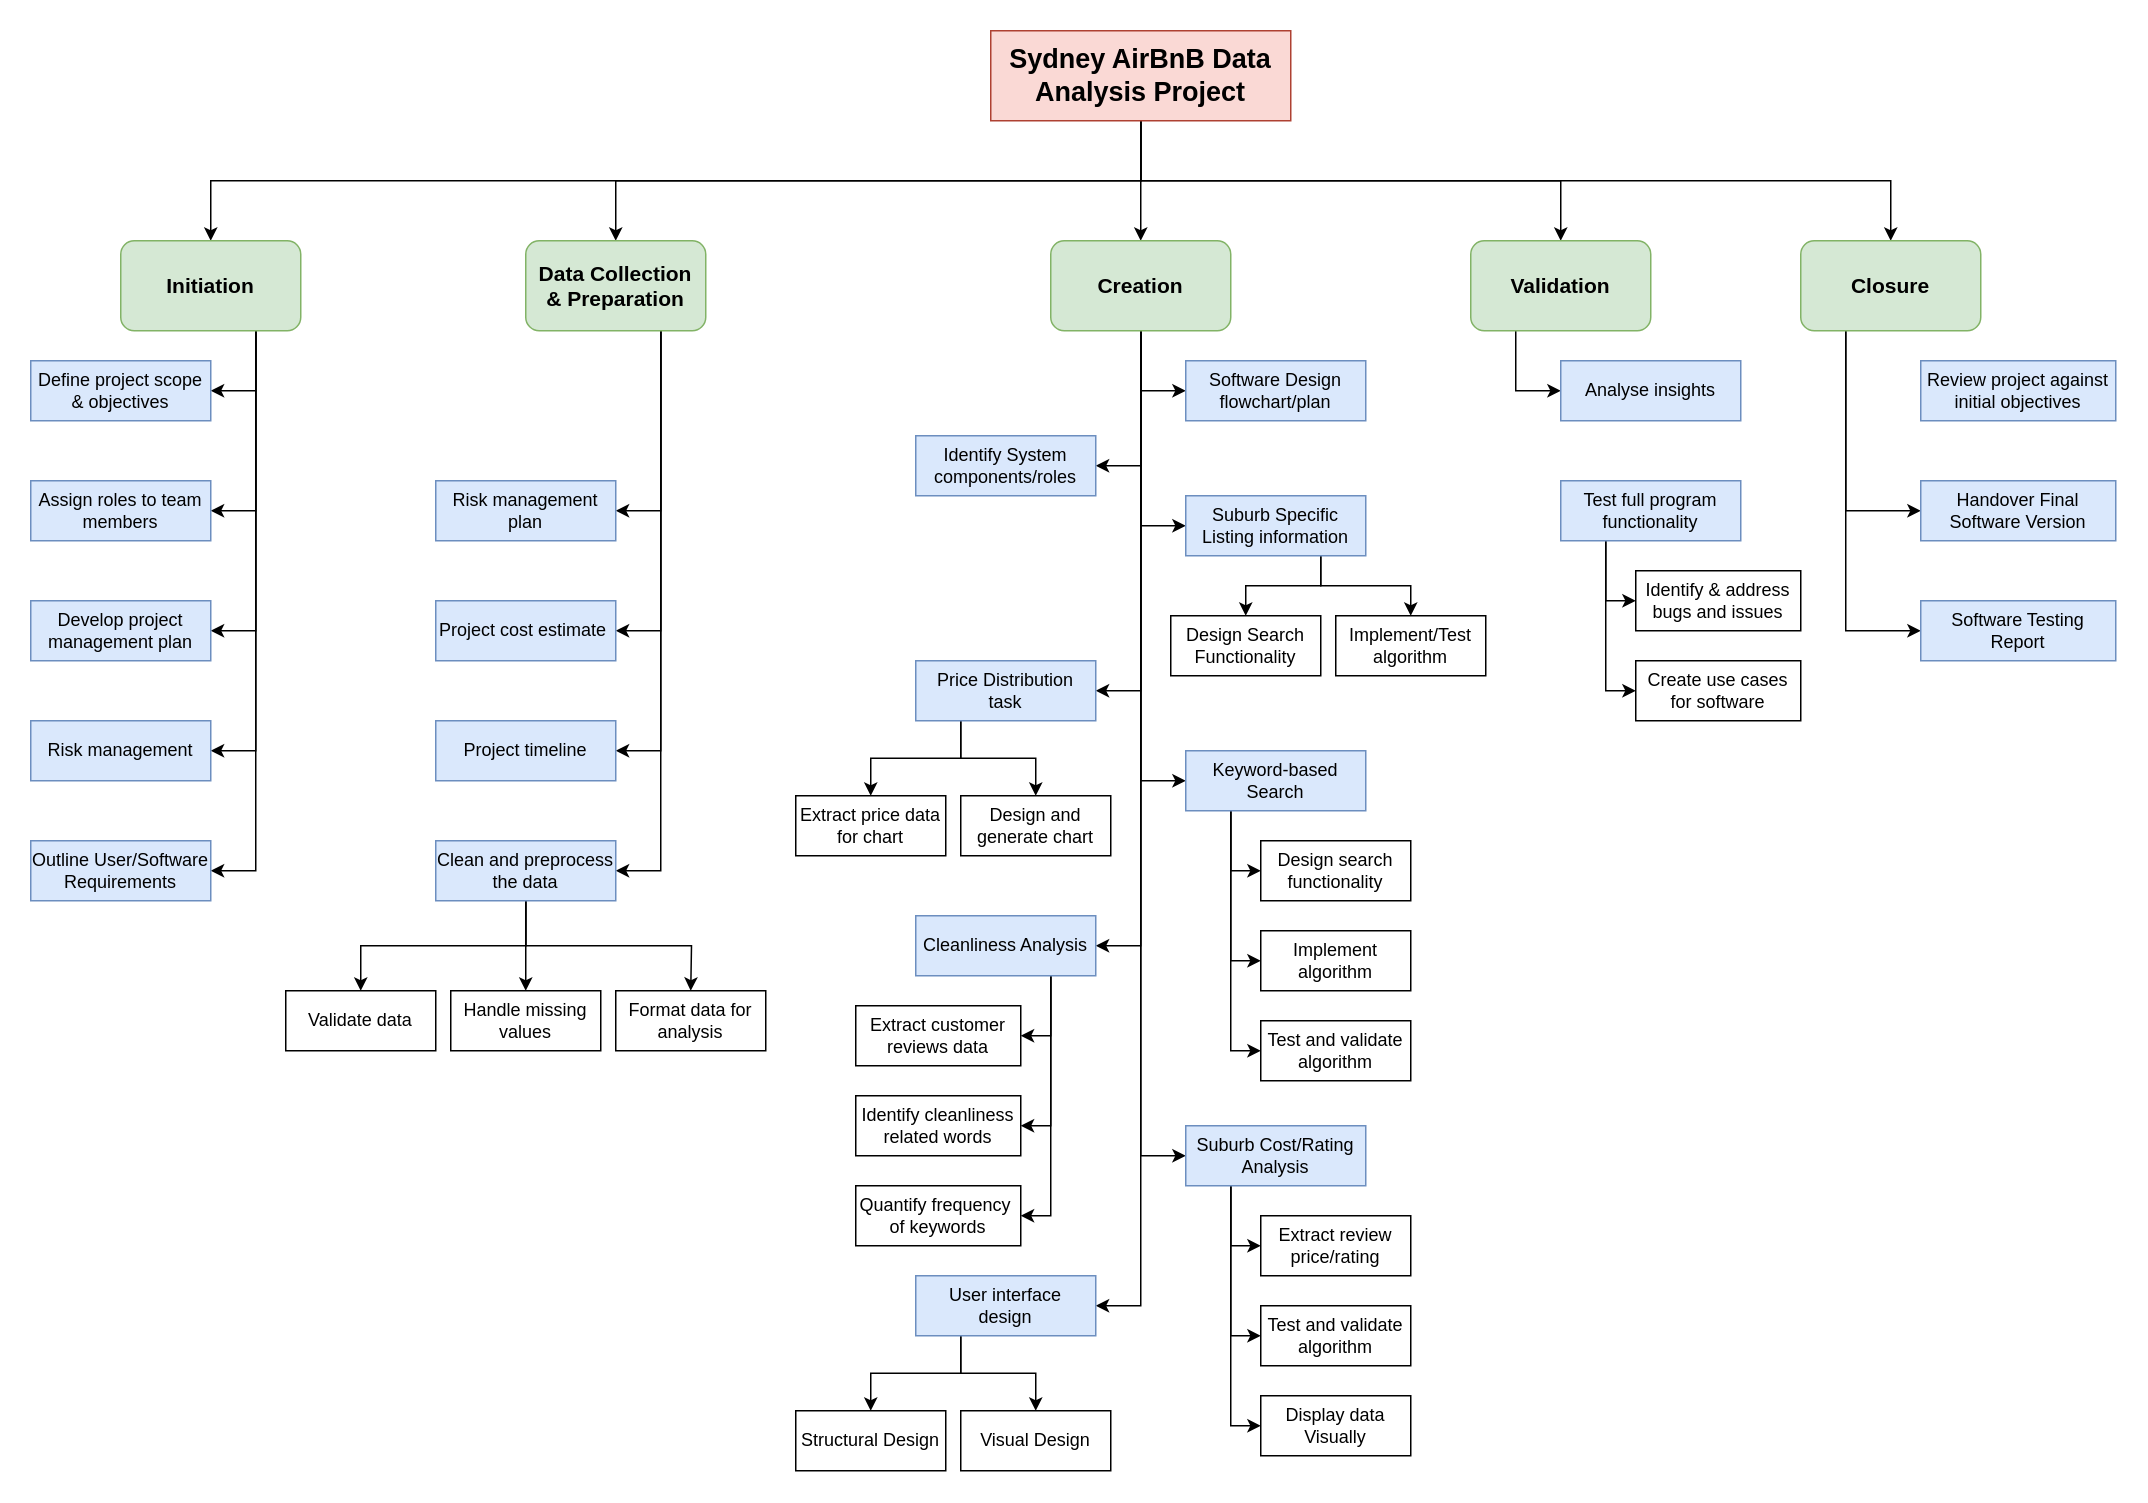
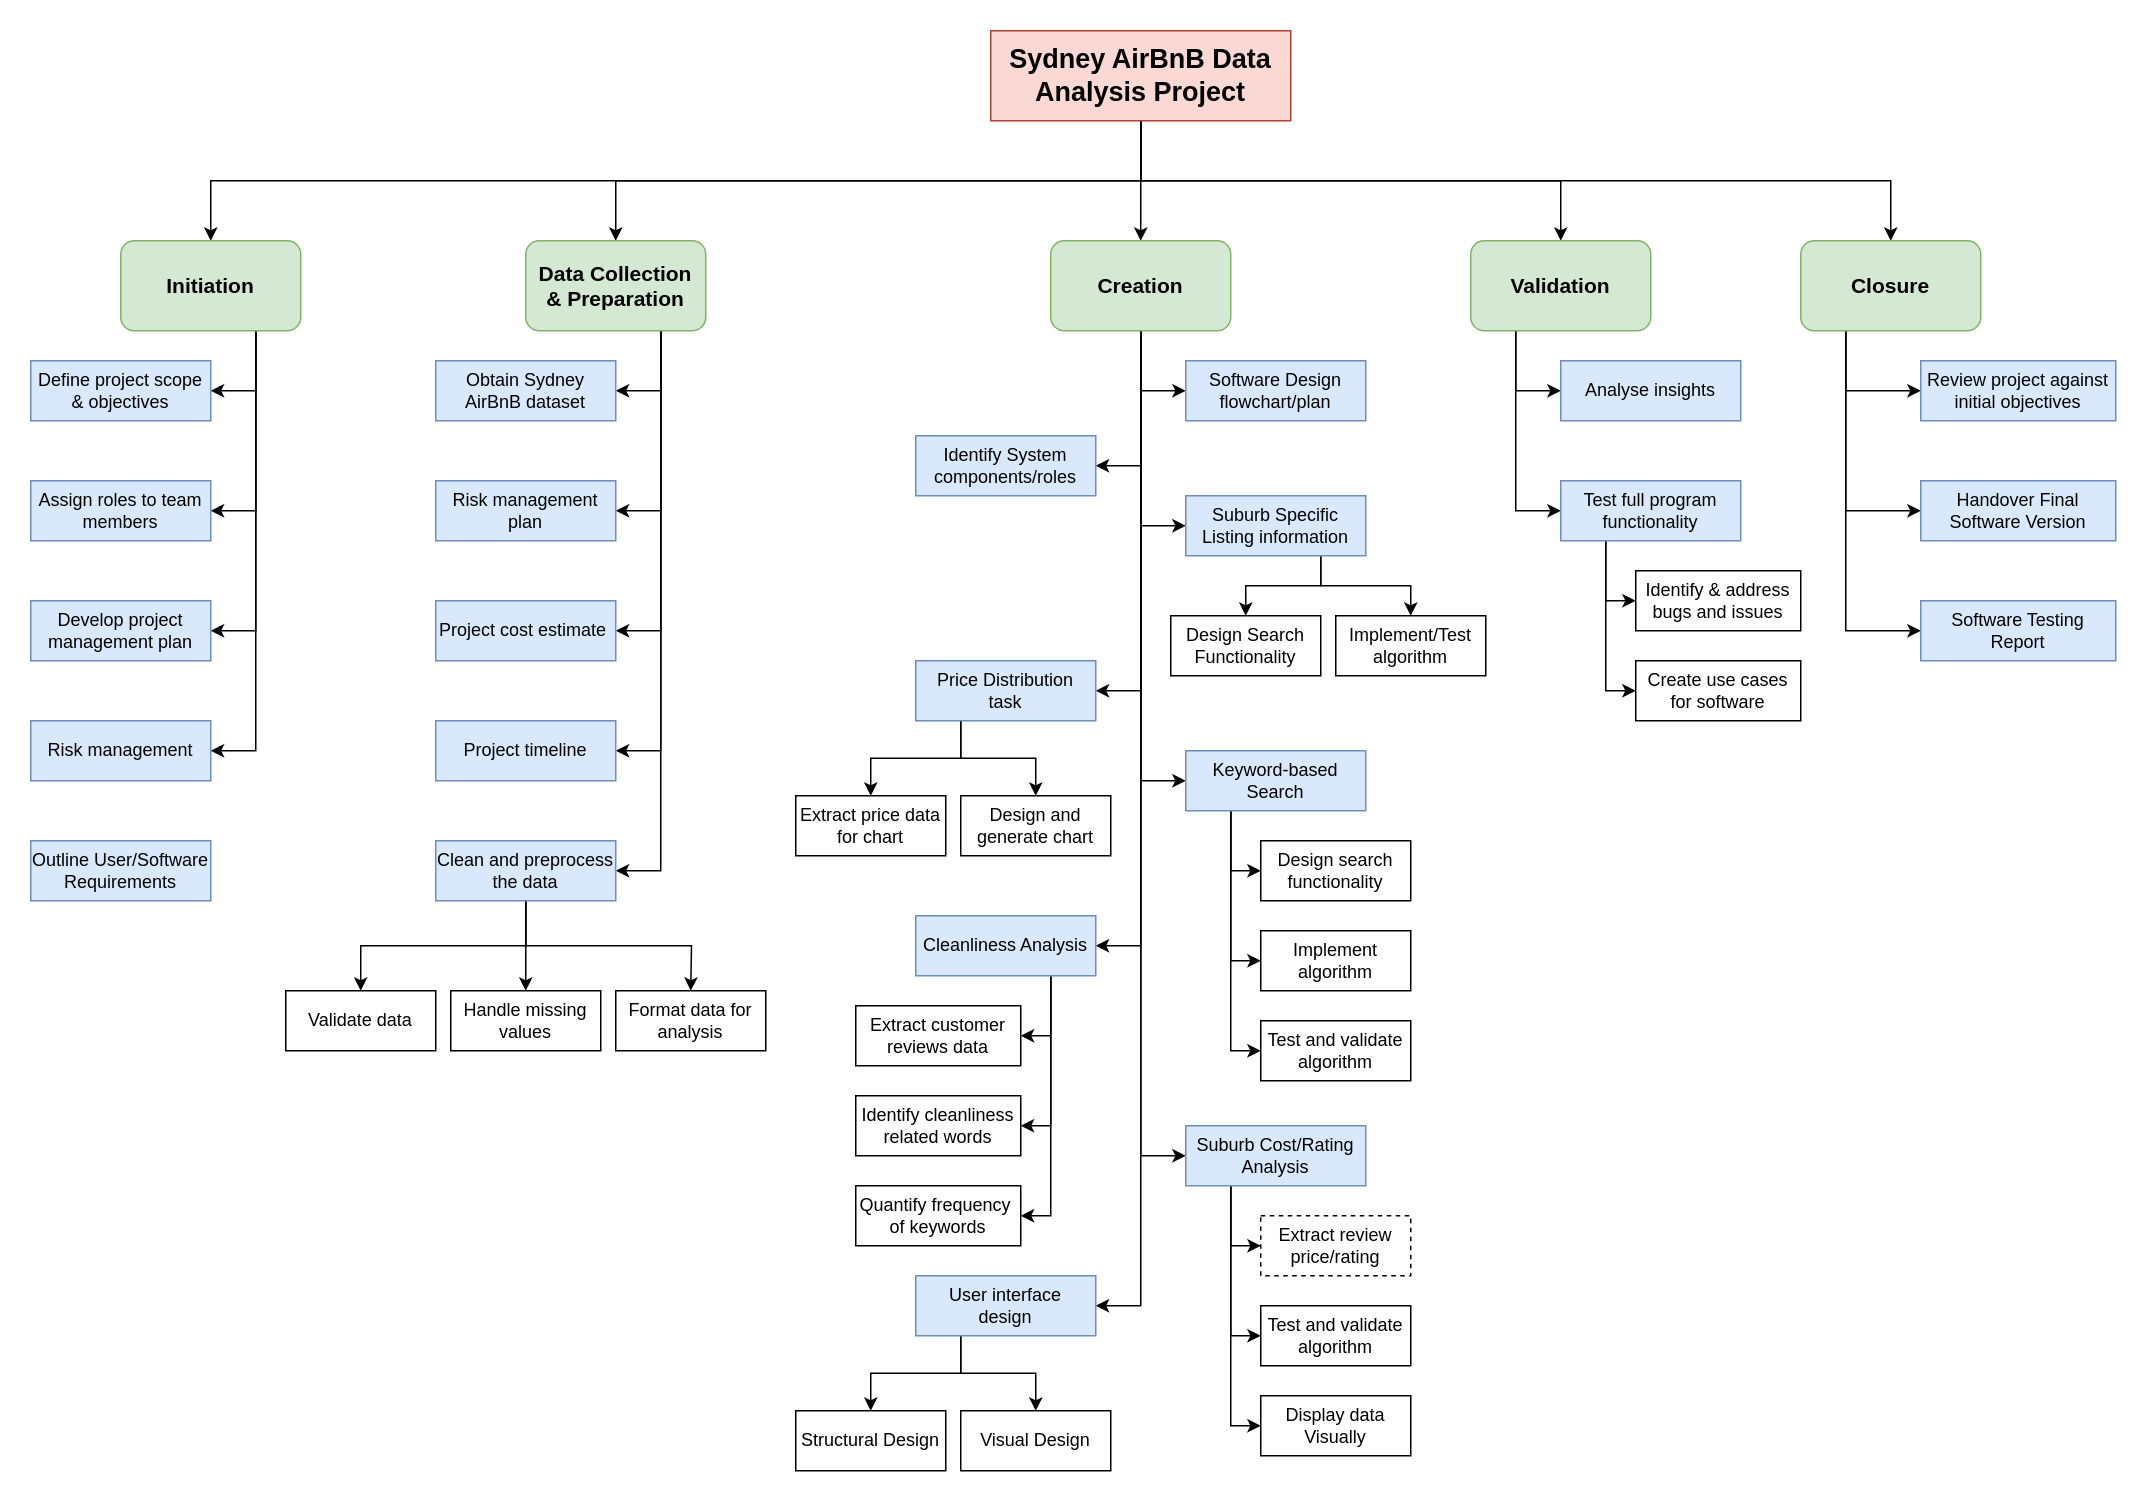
node "Obtain Sydney AirBnB dataset": added
edge "Data Collection & Preparation" -> "Obtain Sydney AirBnB dataset": added
edge "Closure" -> "Review project against initial objectives": added
edge "Validation" -> "Test full program functionality": added
edge "Initiation" -> "Outline User/Software Requirements": removed
node "Extract review price/rating": style solid -> dashed
